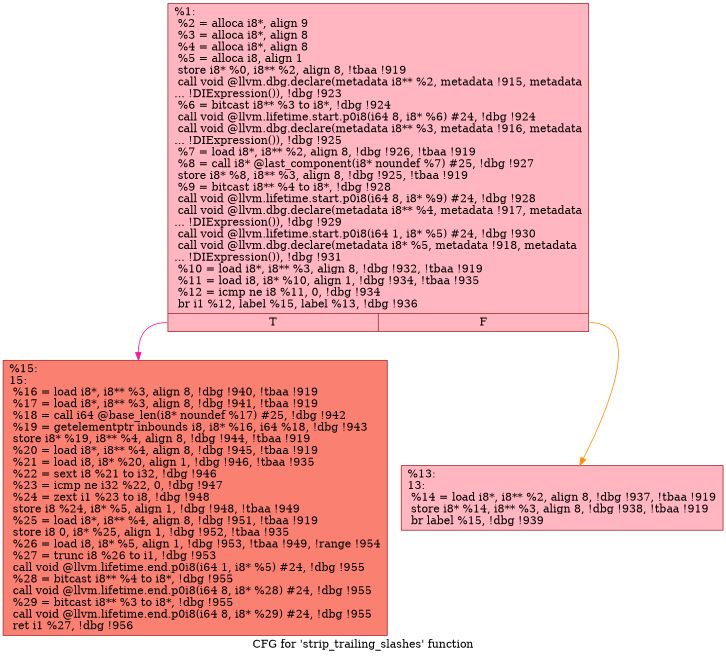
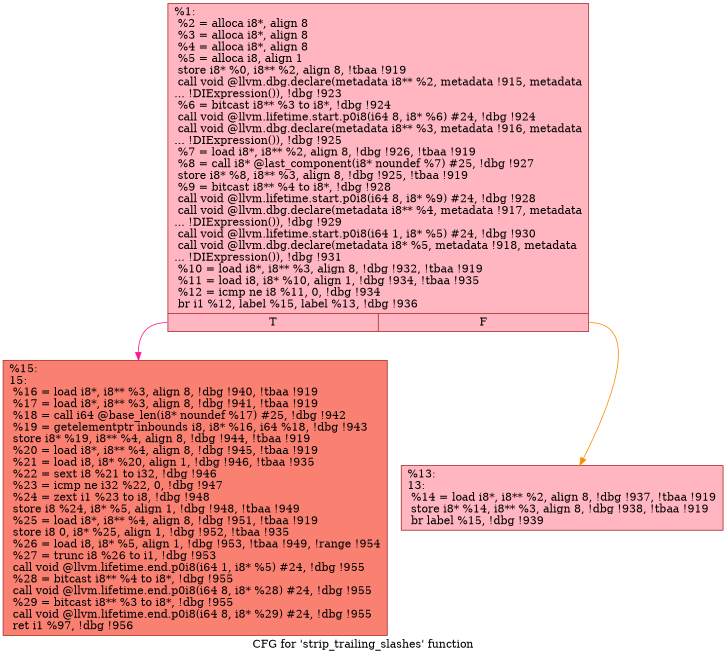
node "%1:": text "%2 = alloca i8*, align 9" -> "%2 = alloca i8*, align 8"
node "%15:": text "ret i1 %27, !dbg !956" -> "ret i1 %97, !dbg !956"
